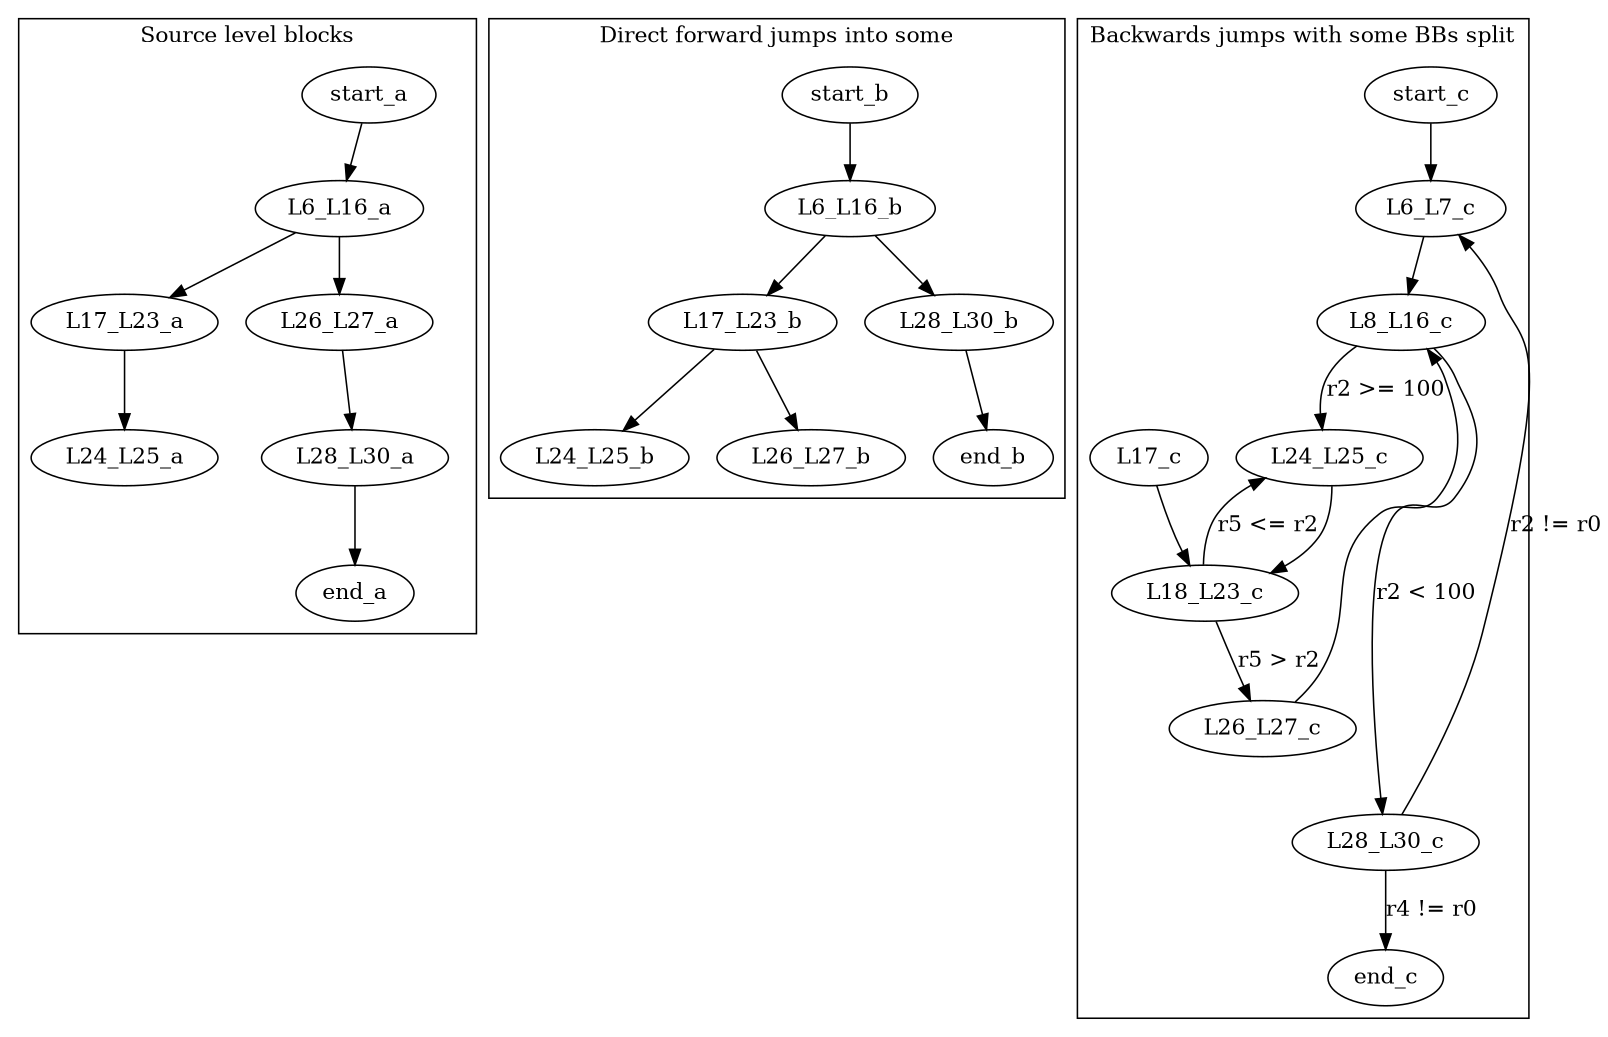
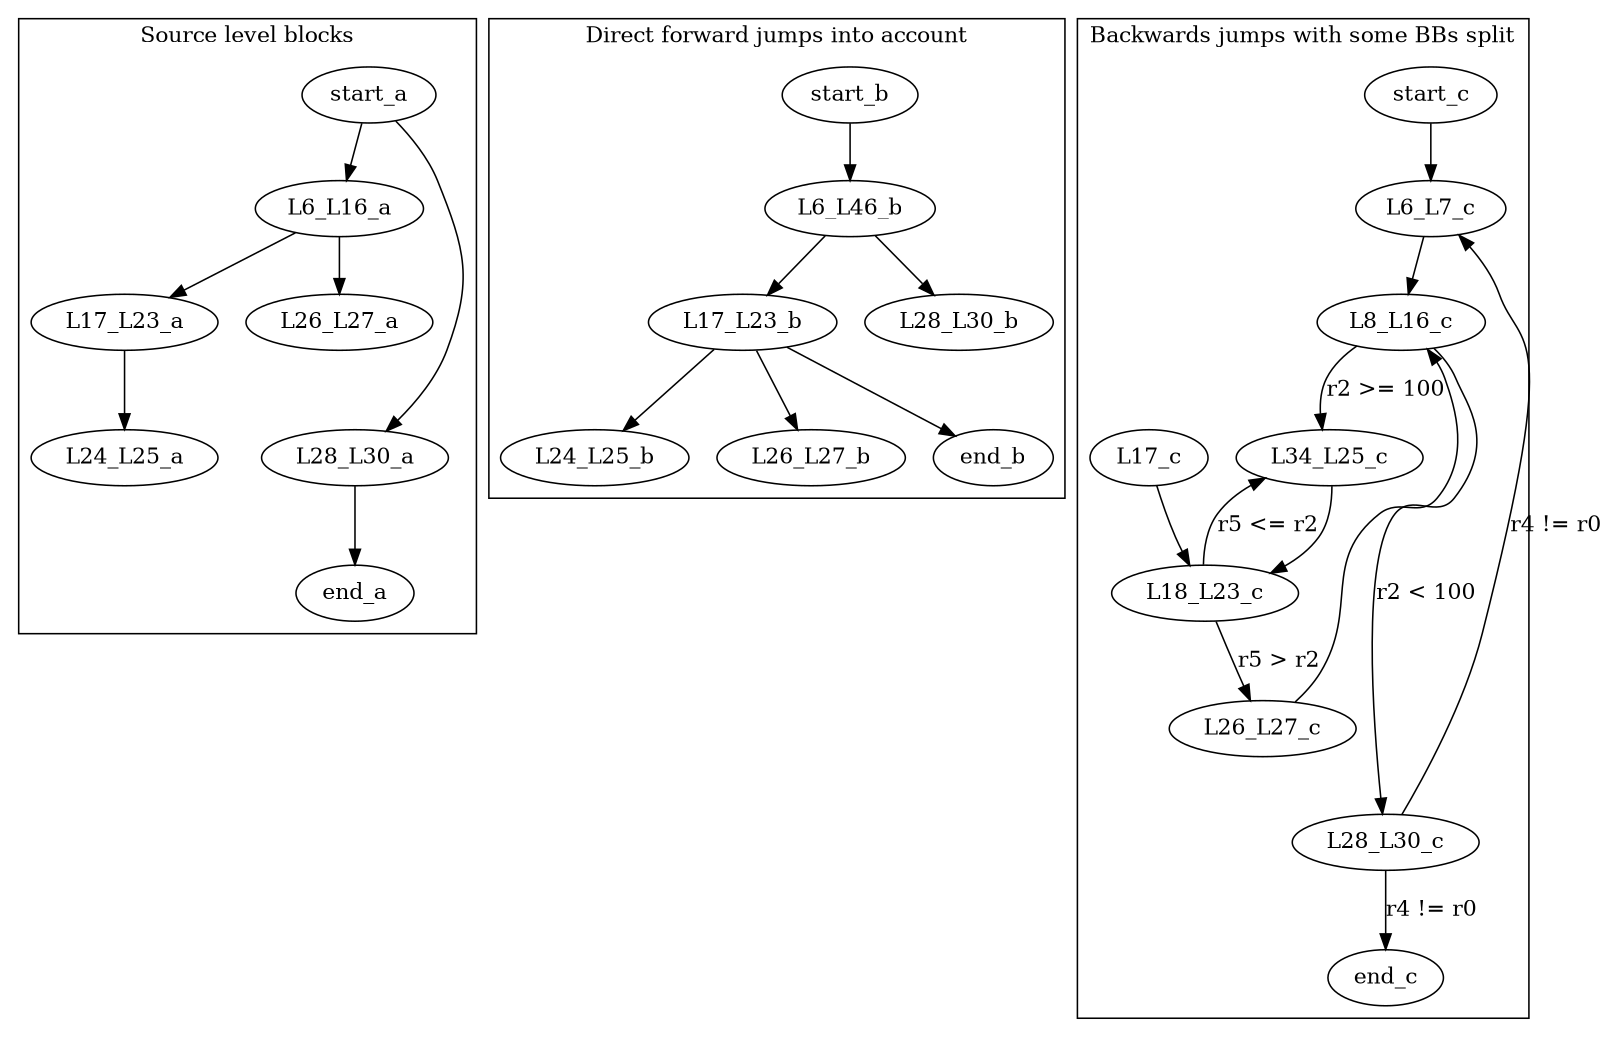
cluster "Direct forward jumps into some": label "Direct forward jumps into some" -> "Direct forward jumps into account"
node "L6_L16_b": label "L6_L16_b" -> "L6_L46_b"
edge "L26_L27_a" -> "L28_L30_a": now "start_a" -> "L28_L30_a"
edge "L28_L30_b" -> "end_b": now "L17_L23_b" -> "end_b"
node "L24_L25_c": label "L24_L25_c" -> "L34_L25_c"
edge "L28_L30_c" -> "L6_L7_c": label "r2 != r0" -> "r4 != r0"
